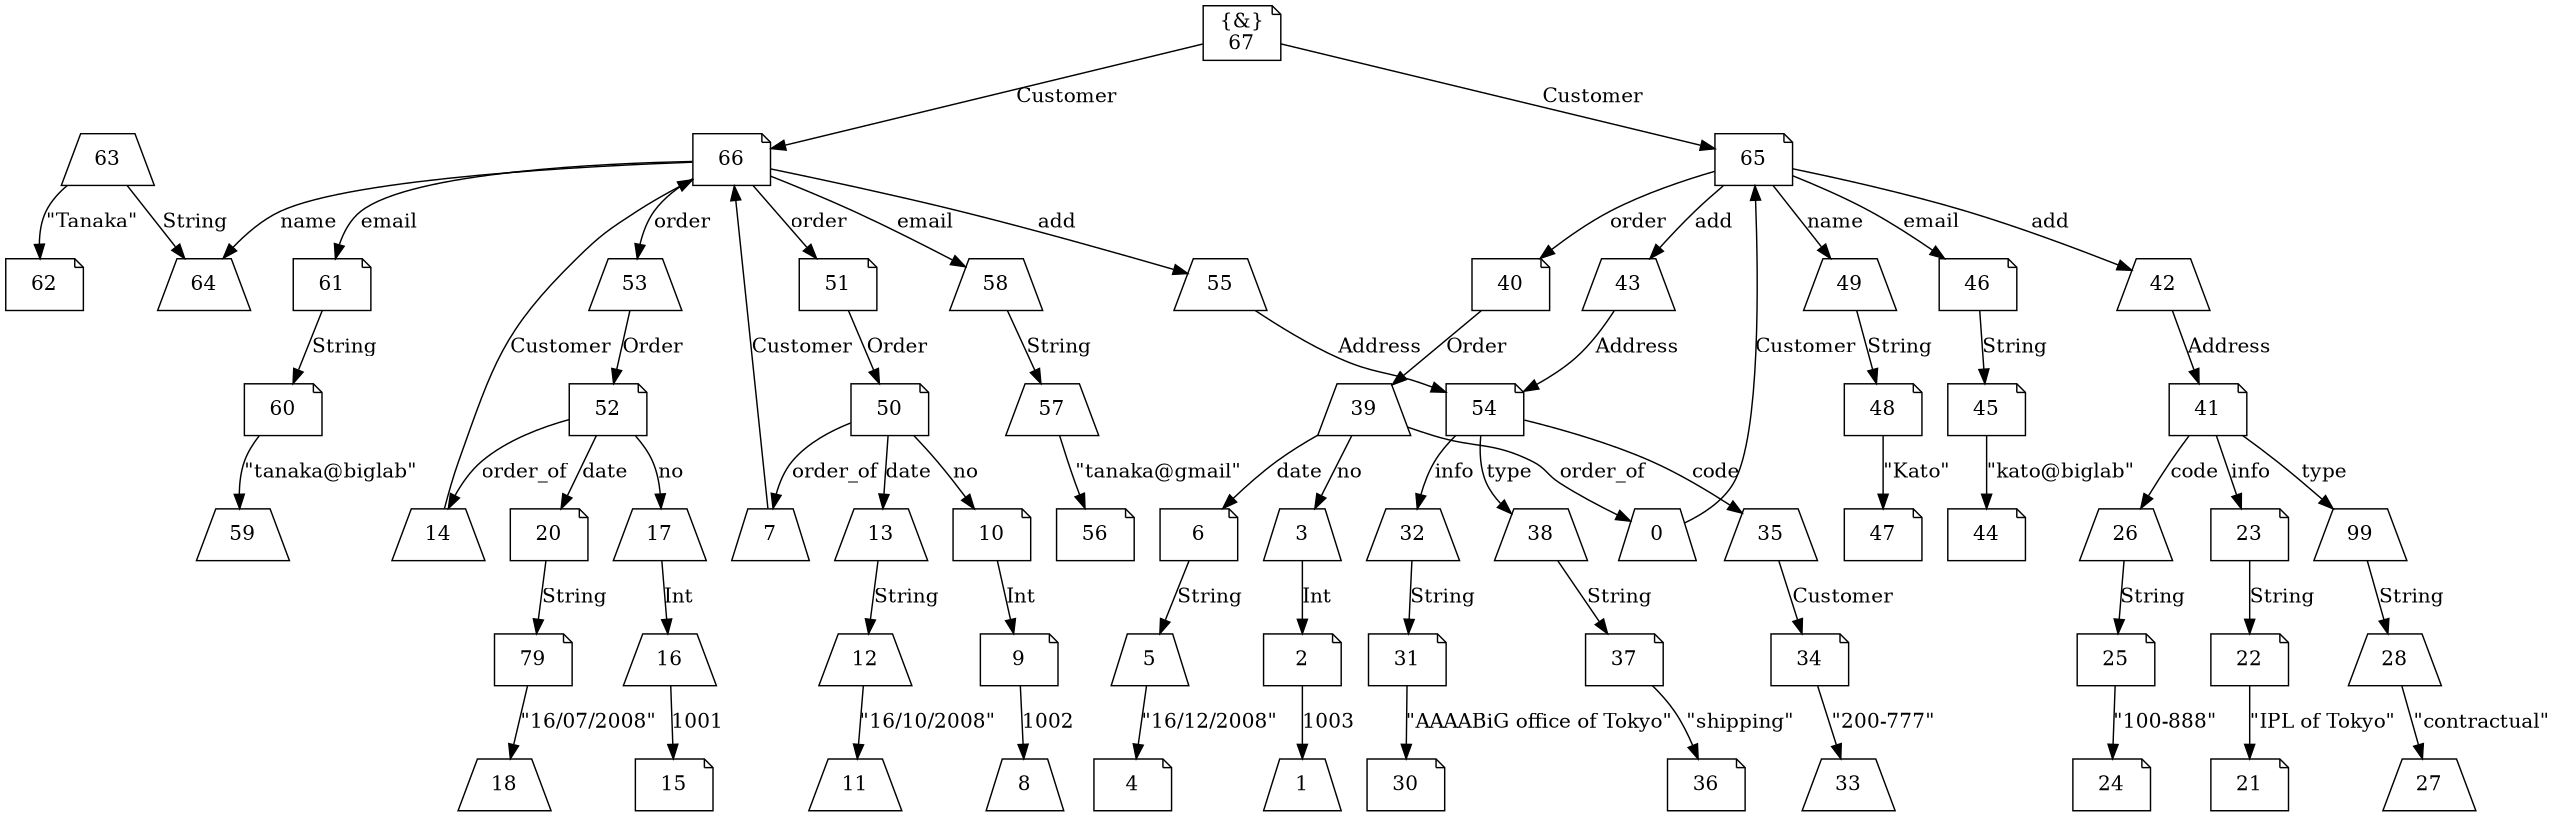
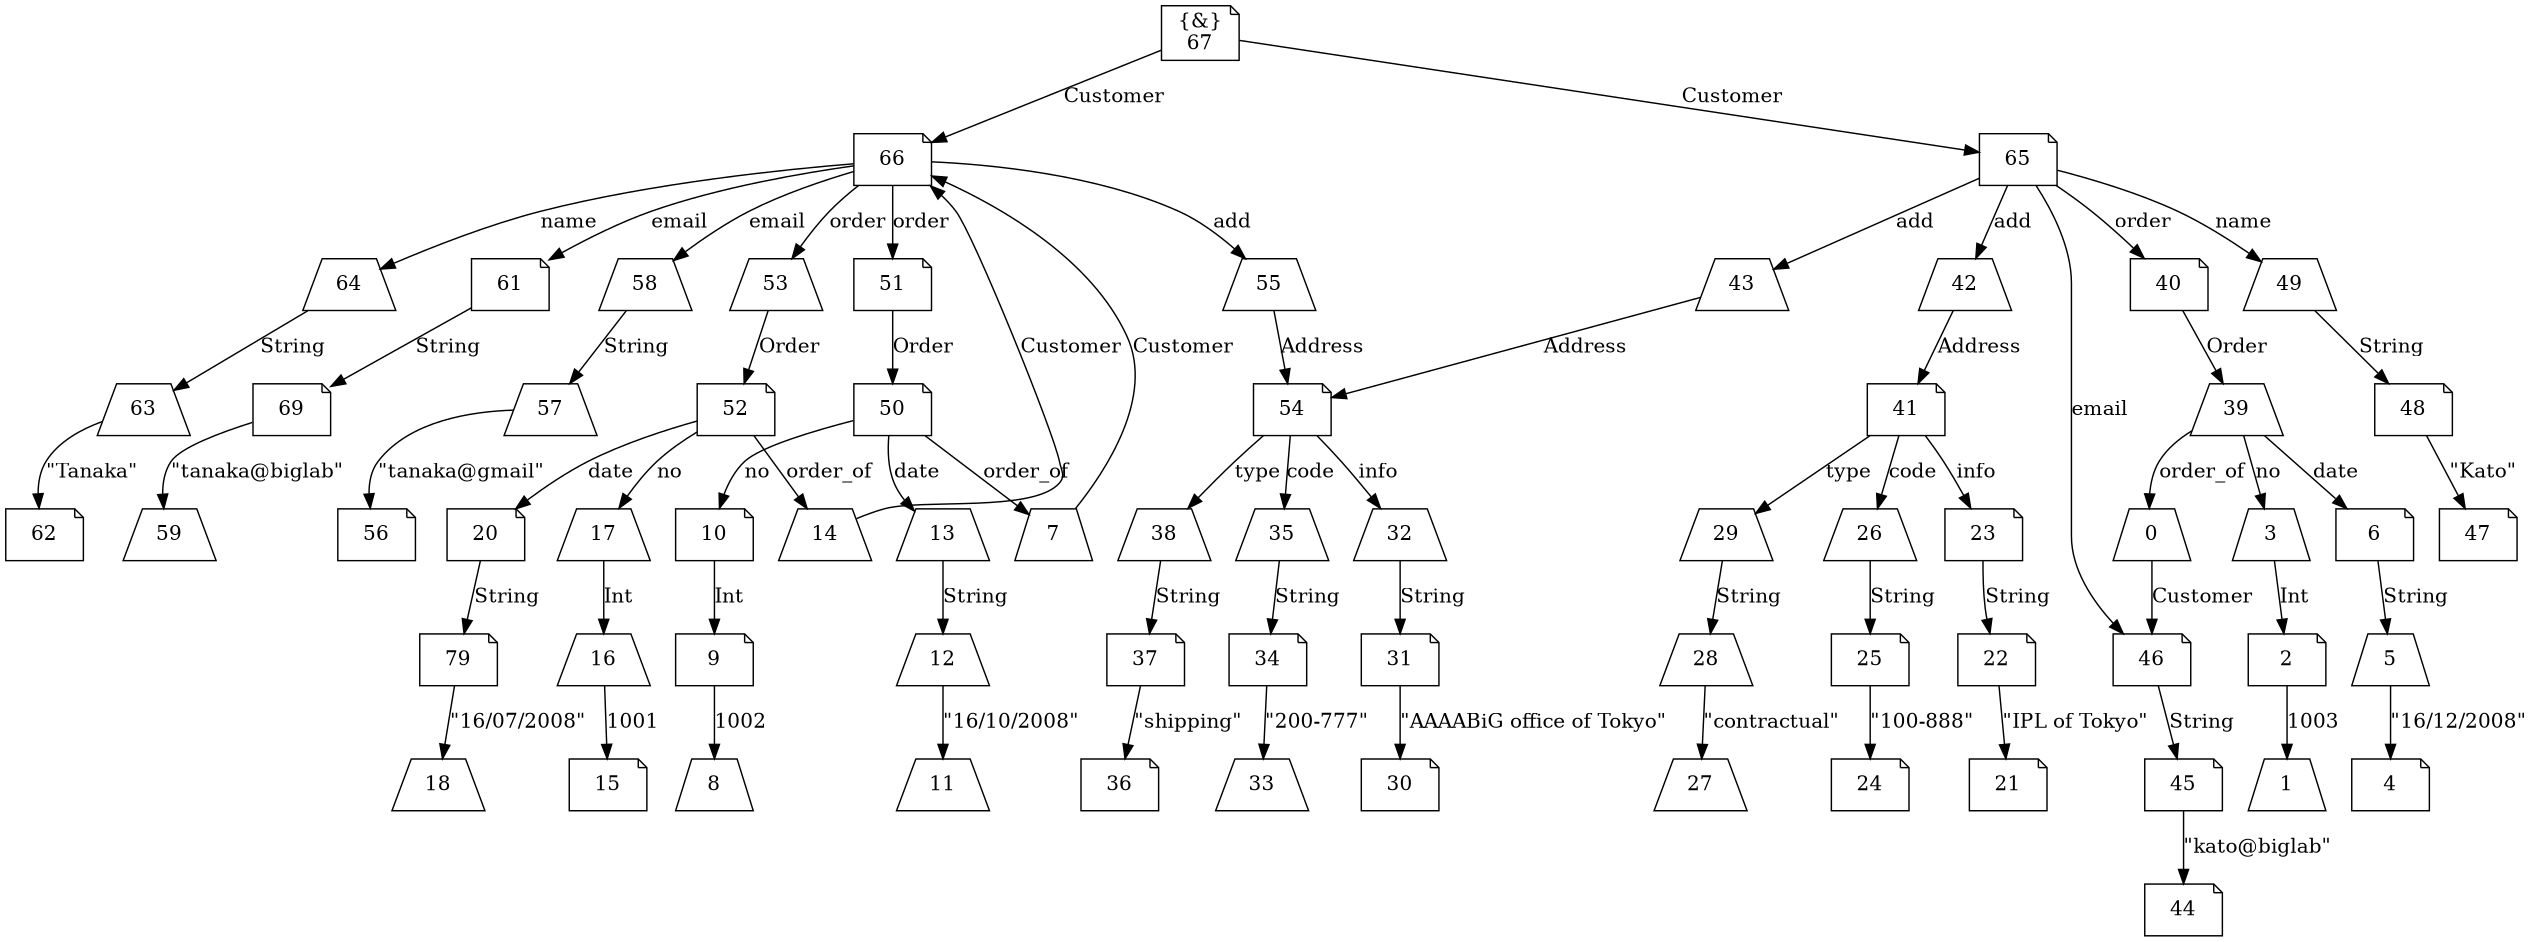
edge "63" -> "64": reversed
edge "0" -> "65": now "0" -> "46"
node "60": label "60" -> "69"
node "99": label "99" -> "29"
edge "35" -> "34": label "Customer" -> "String"
